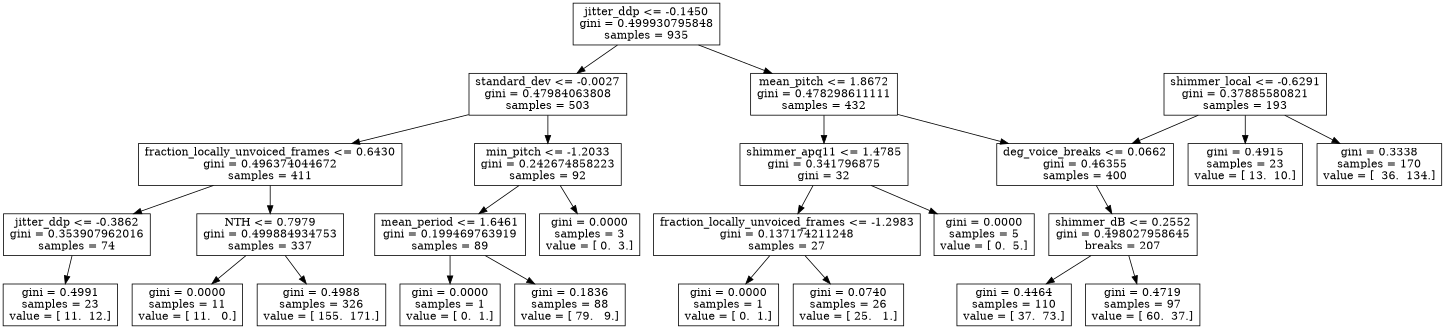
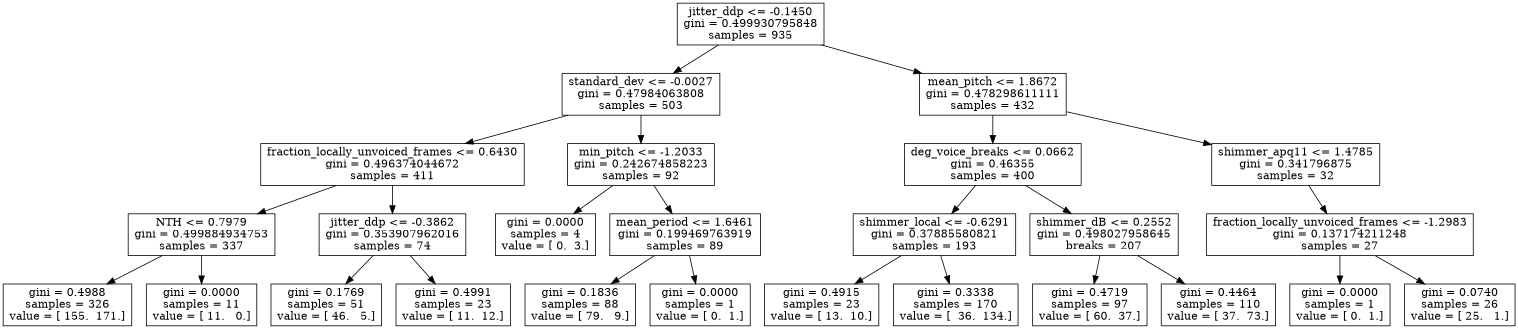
edge "shimmer_local <= -0.6291 gini = 0.37885580821 samples = 193" -> "deg_voice_breaks <= 0.0662 gini = 0.46355 samples = 400": reversed
node "shimmer_apq11 <= 1.4785 gini = 0.341796875 gini = 32": label "shimmer_apq11 <= 1.4785 gini = 0.341796875 gini = 32" -> "shimmer_apq11 <= 1.4785 gini = 0.341796875 samples = 32"
node "gini = 0.0000 samples = 3 value = [ 0.  3.]": label "gini = 0.0000 samples = 3 value = [ 0.  3.]" -> "gini = 0.0000 samples = 4 value = [ 0.  3.]"
node "gini = 0.0000 samples = 5 value = [ 0.  5.]": removed
node "gini = 0.1769 samples = 51 value = [ 46.   5.]": added
